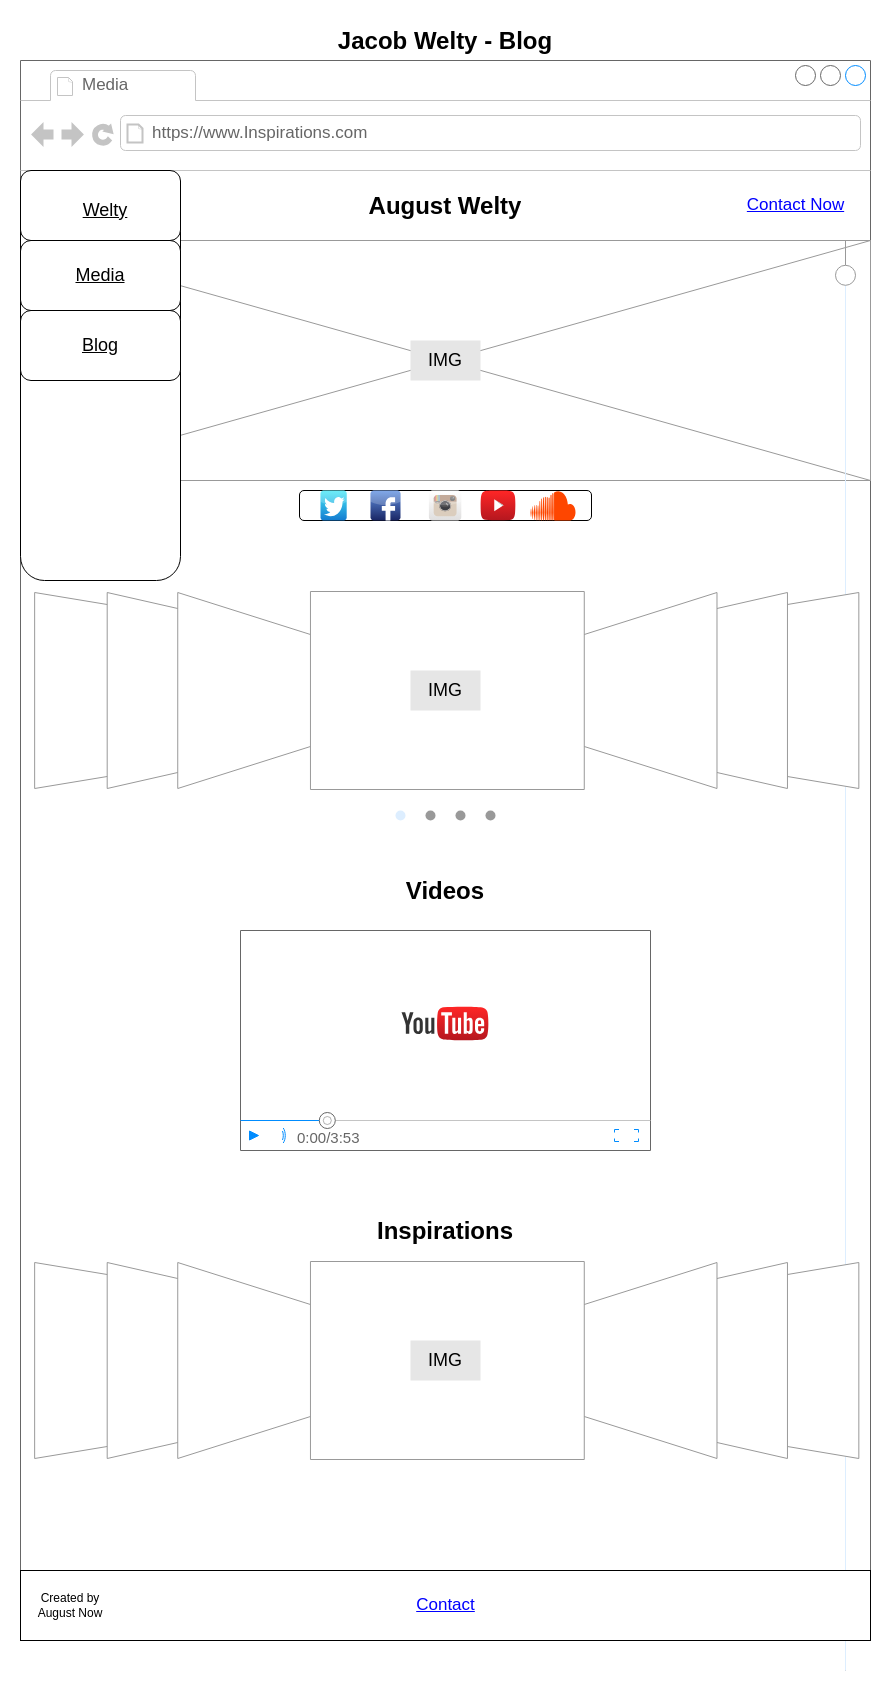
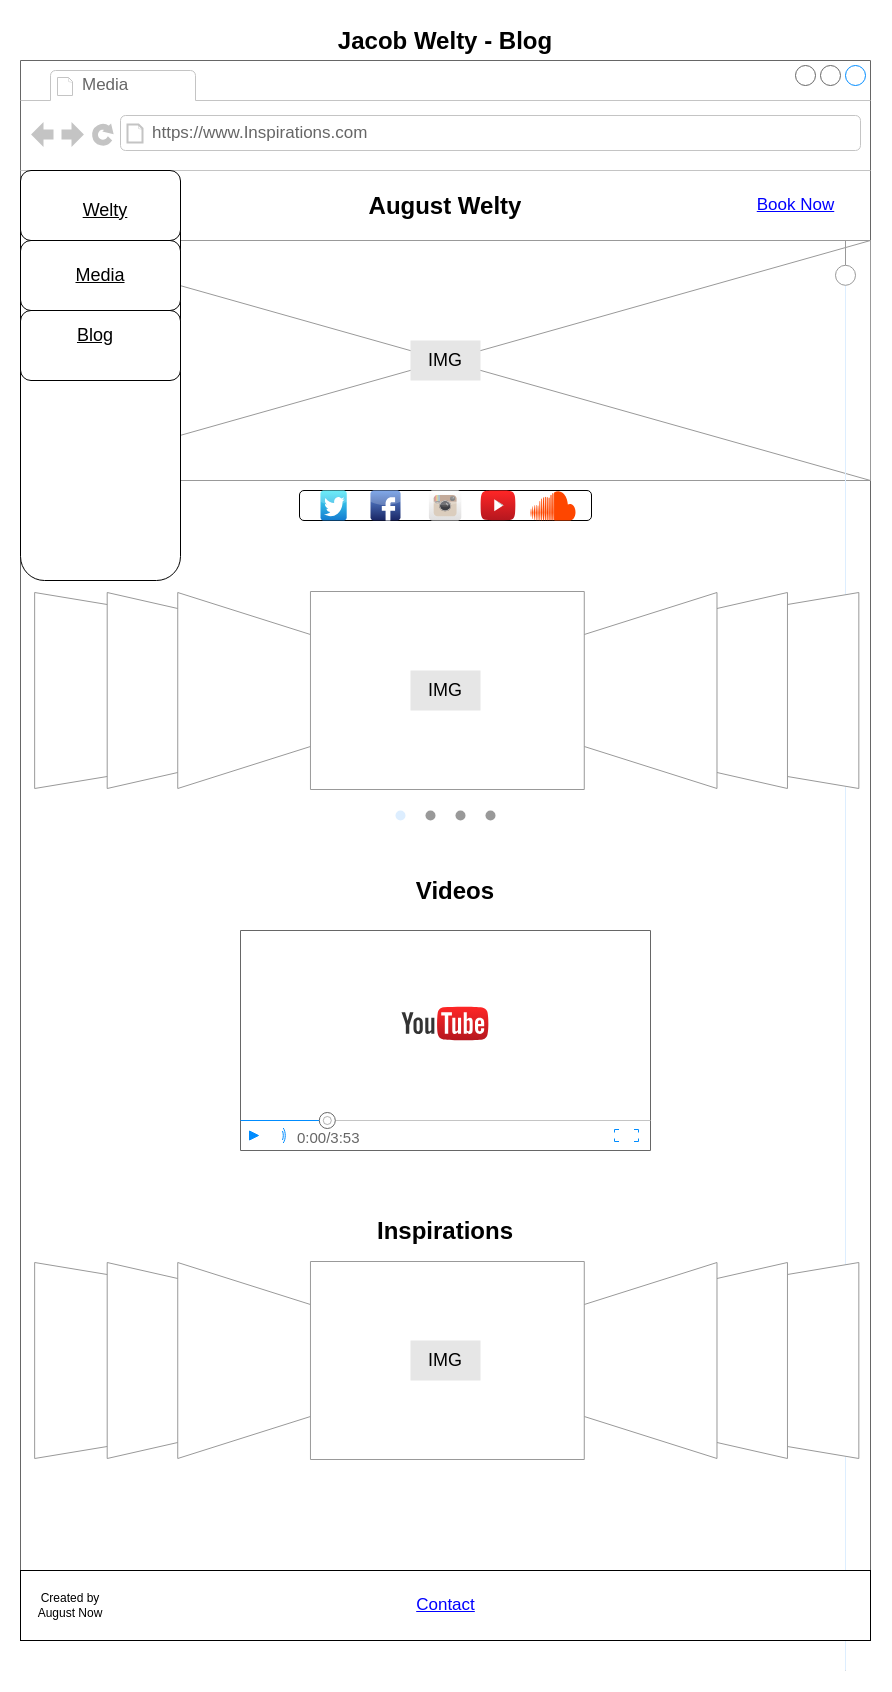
node "Contact Now": label "Contact Now" -> "Book Now"
node "Blog": moved (101, 346) -> (96, 336)
node "Videos": moved (446, 896) -> (456, 896)
